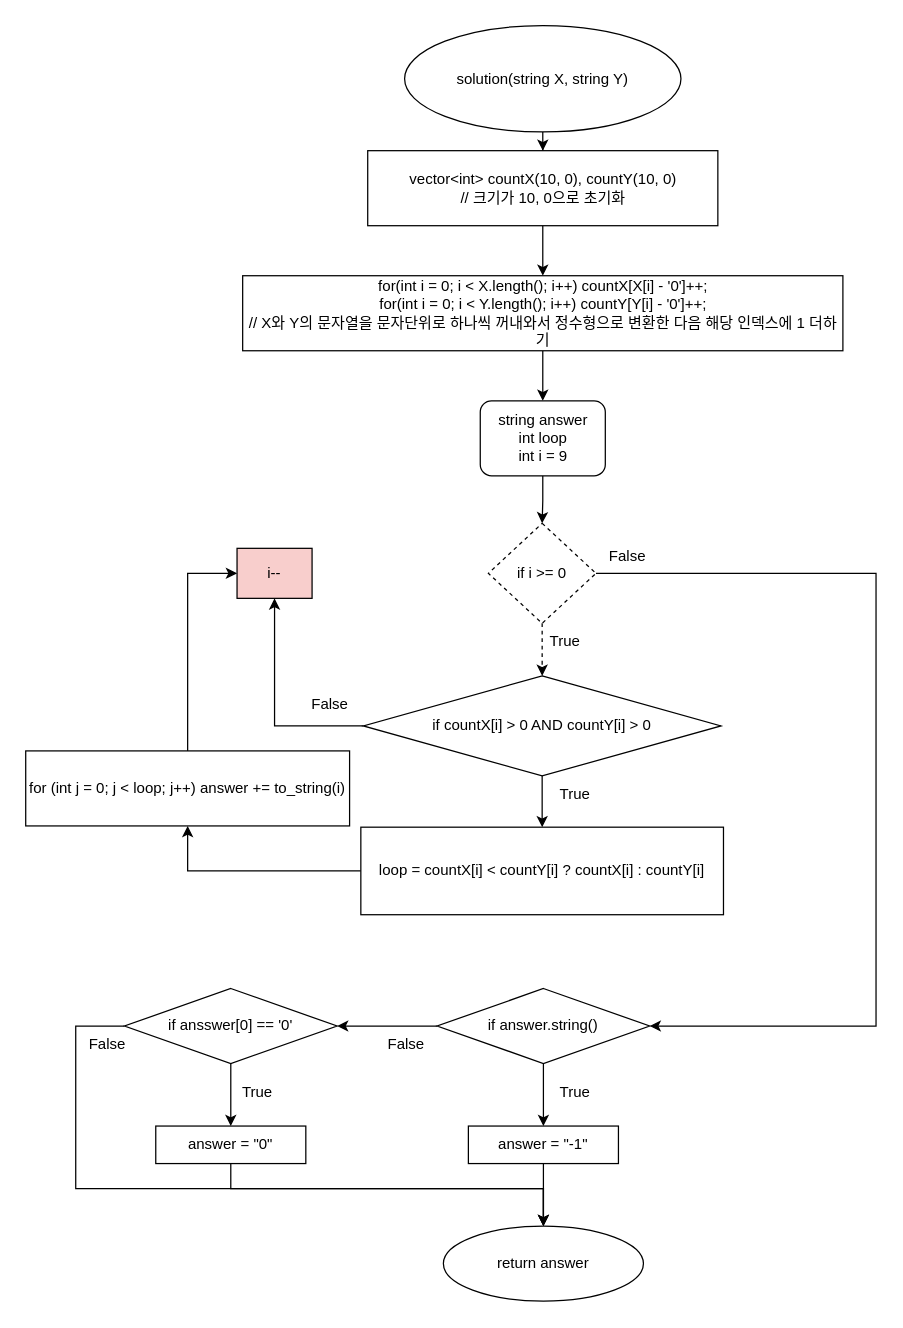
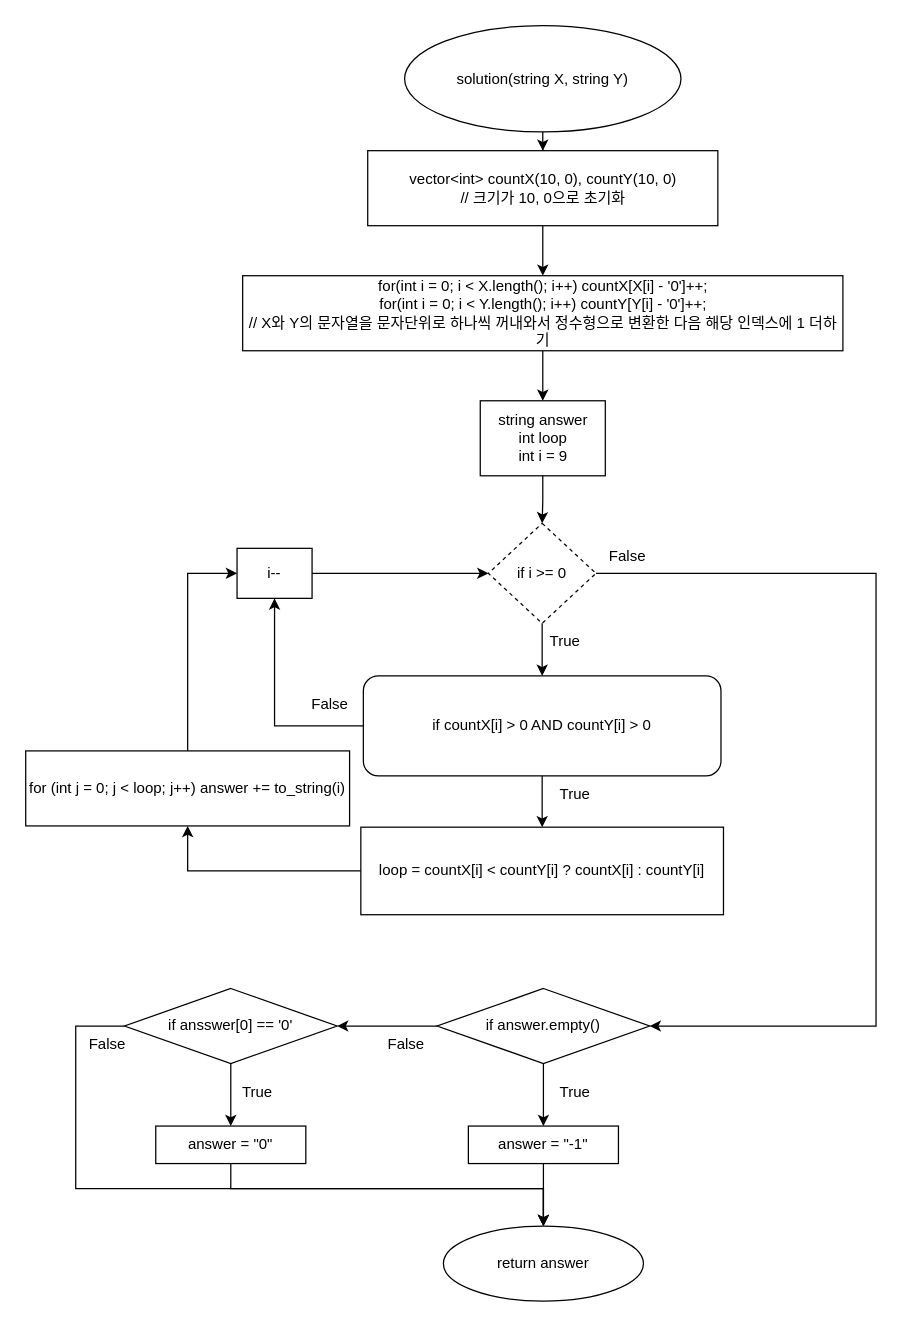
node "string answer int loop int i = 9": shape rounded rectangle -> rectangle
node "i--": fillcolor #f8cecc -> #ffffff
edge "i--" -> "if i >= 0": added
edge "if i >= 0" -> "if countX[i] > 0 AND countY[i] > 0": style dashed -> solid
node "if countX[i] > 0 AND countY[i] > 0": shape diamond -> rounded rectangle
node "if answer.string()": label "if answer.string()" -> "if answer.empty()"
